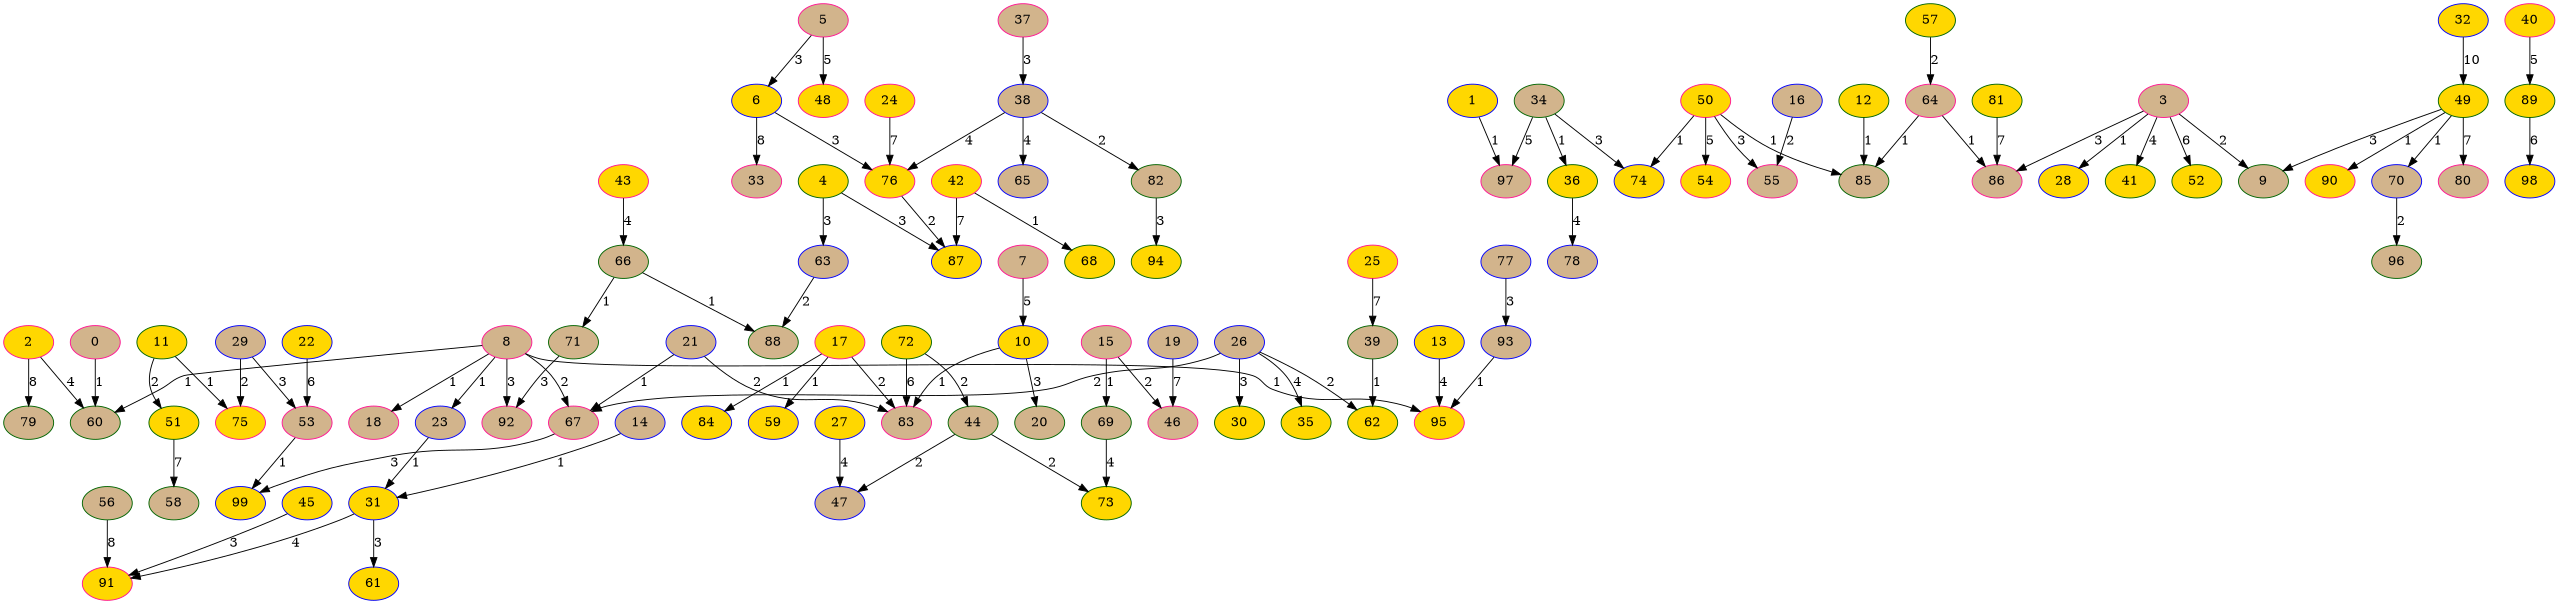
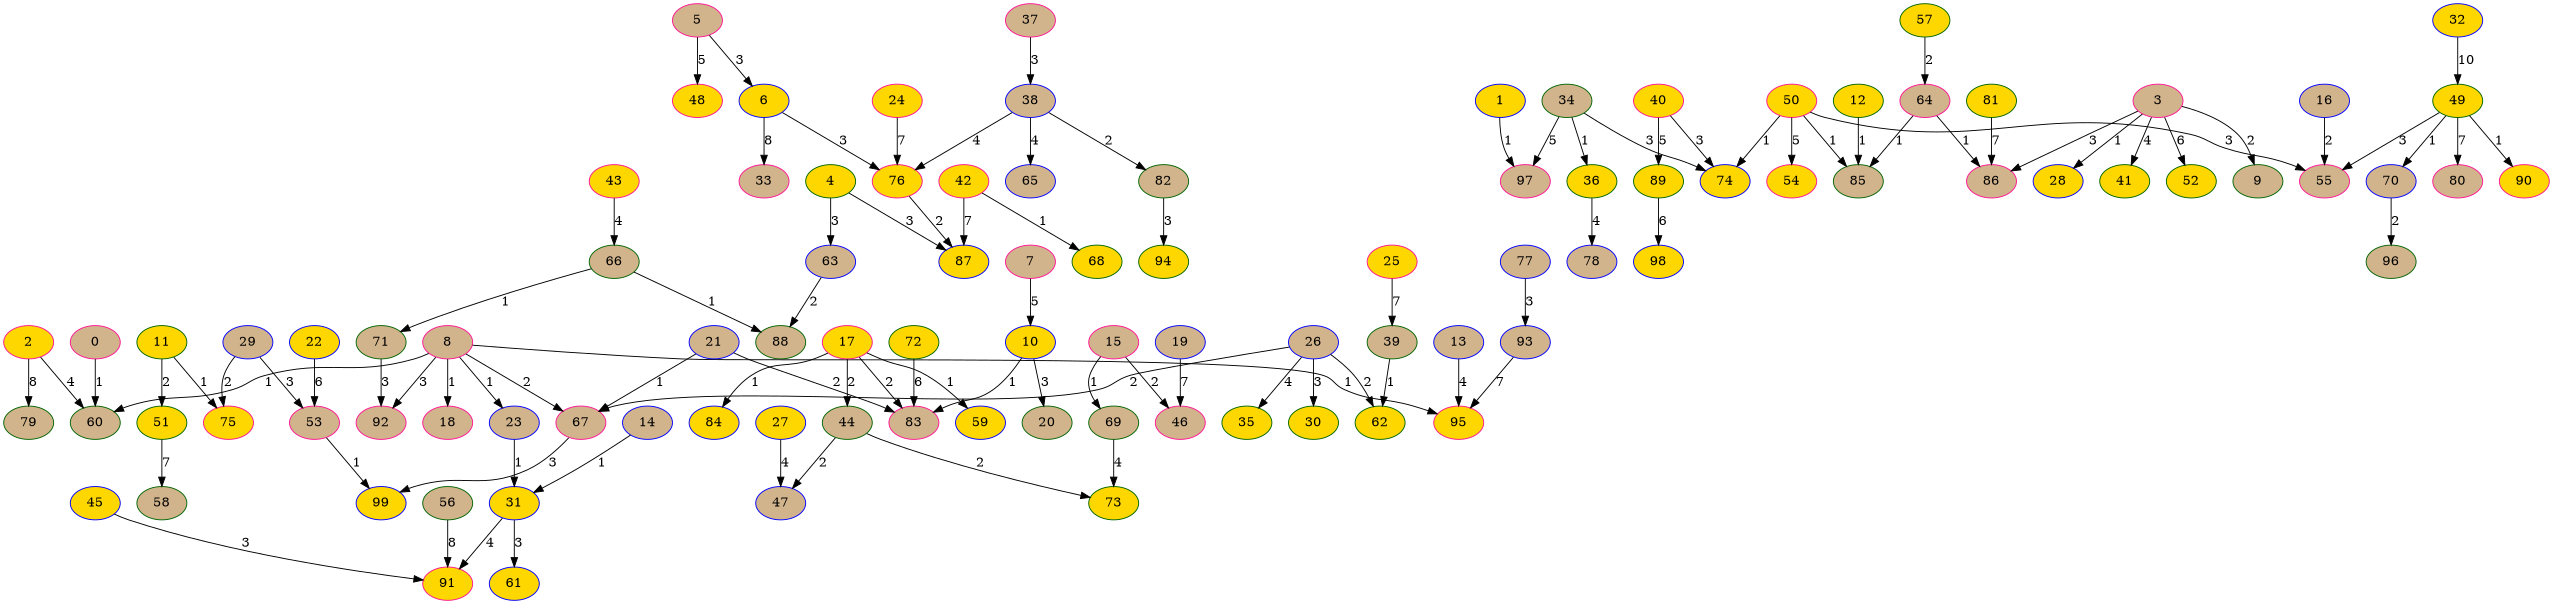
edge "49" -> "9": now "49" -> "55"
edge "40" -> "74": added, label "3"
node "13": fillcolor gold -> tan
edge "72" -> "44": now "17" -> "44"
edge "93" -> "95": label "1" -> "7"
